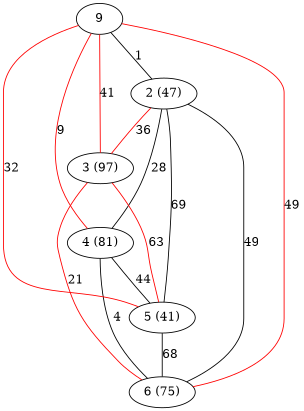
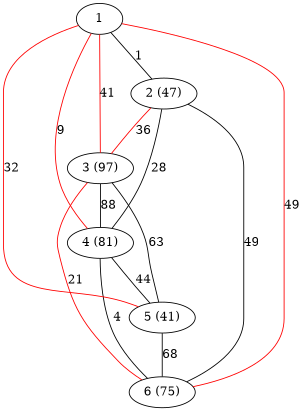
node "9": label "9" -> "1"
edge "3 (97)" -- "4 (81)": added, label "88"
edge "2 (47)" -- "5 (41)": removed, label "69"
edge "3 (97)" -- "5 (41)": color red -> black
